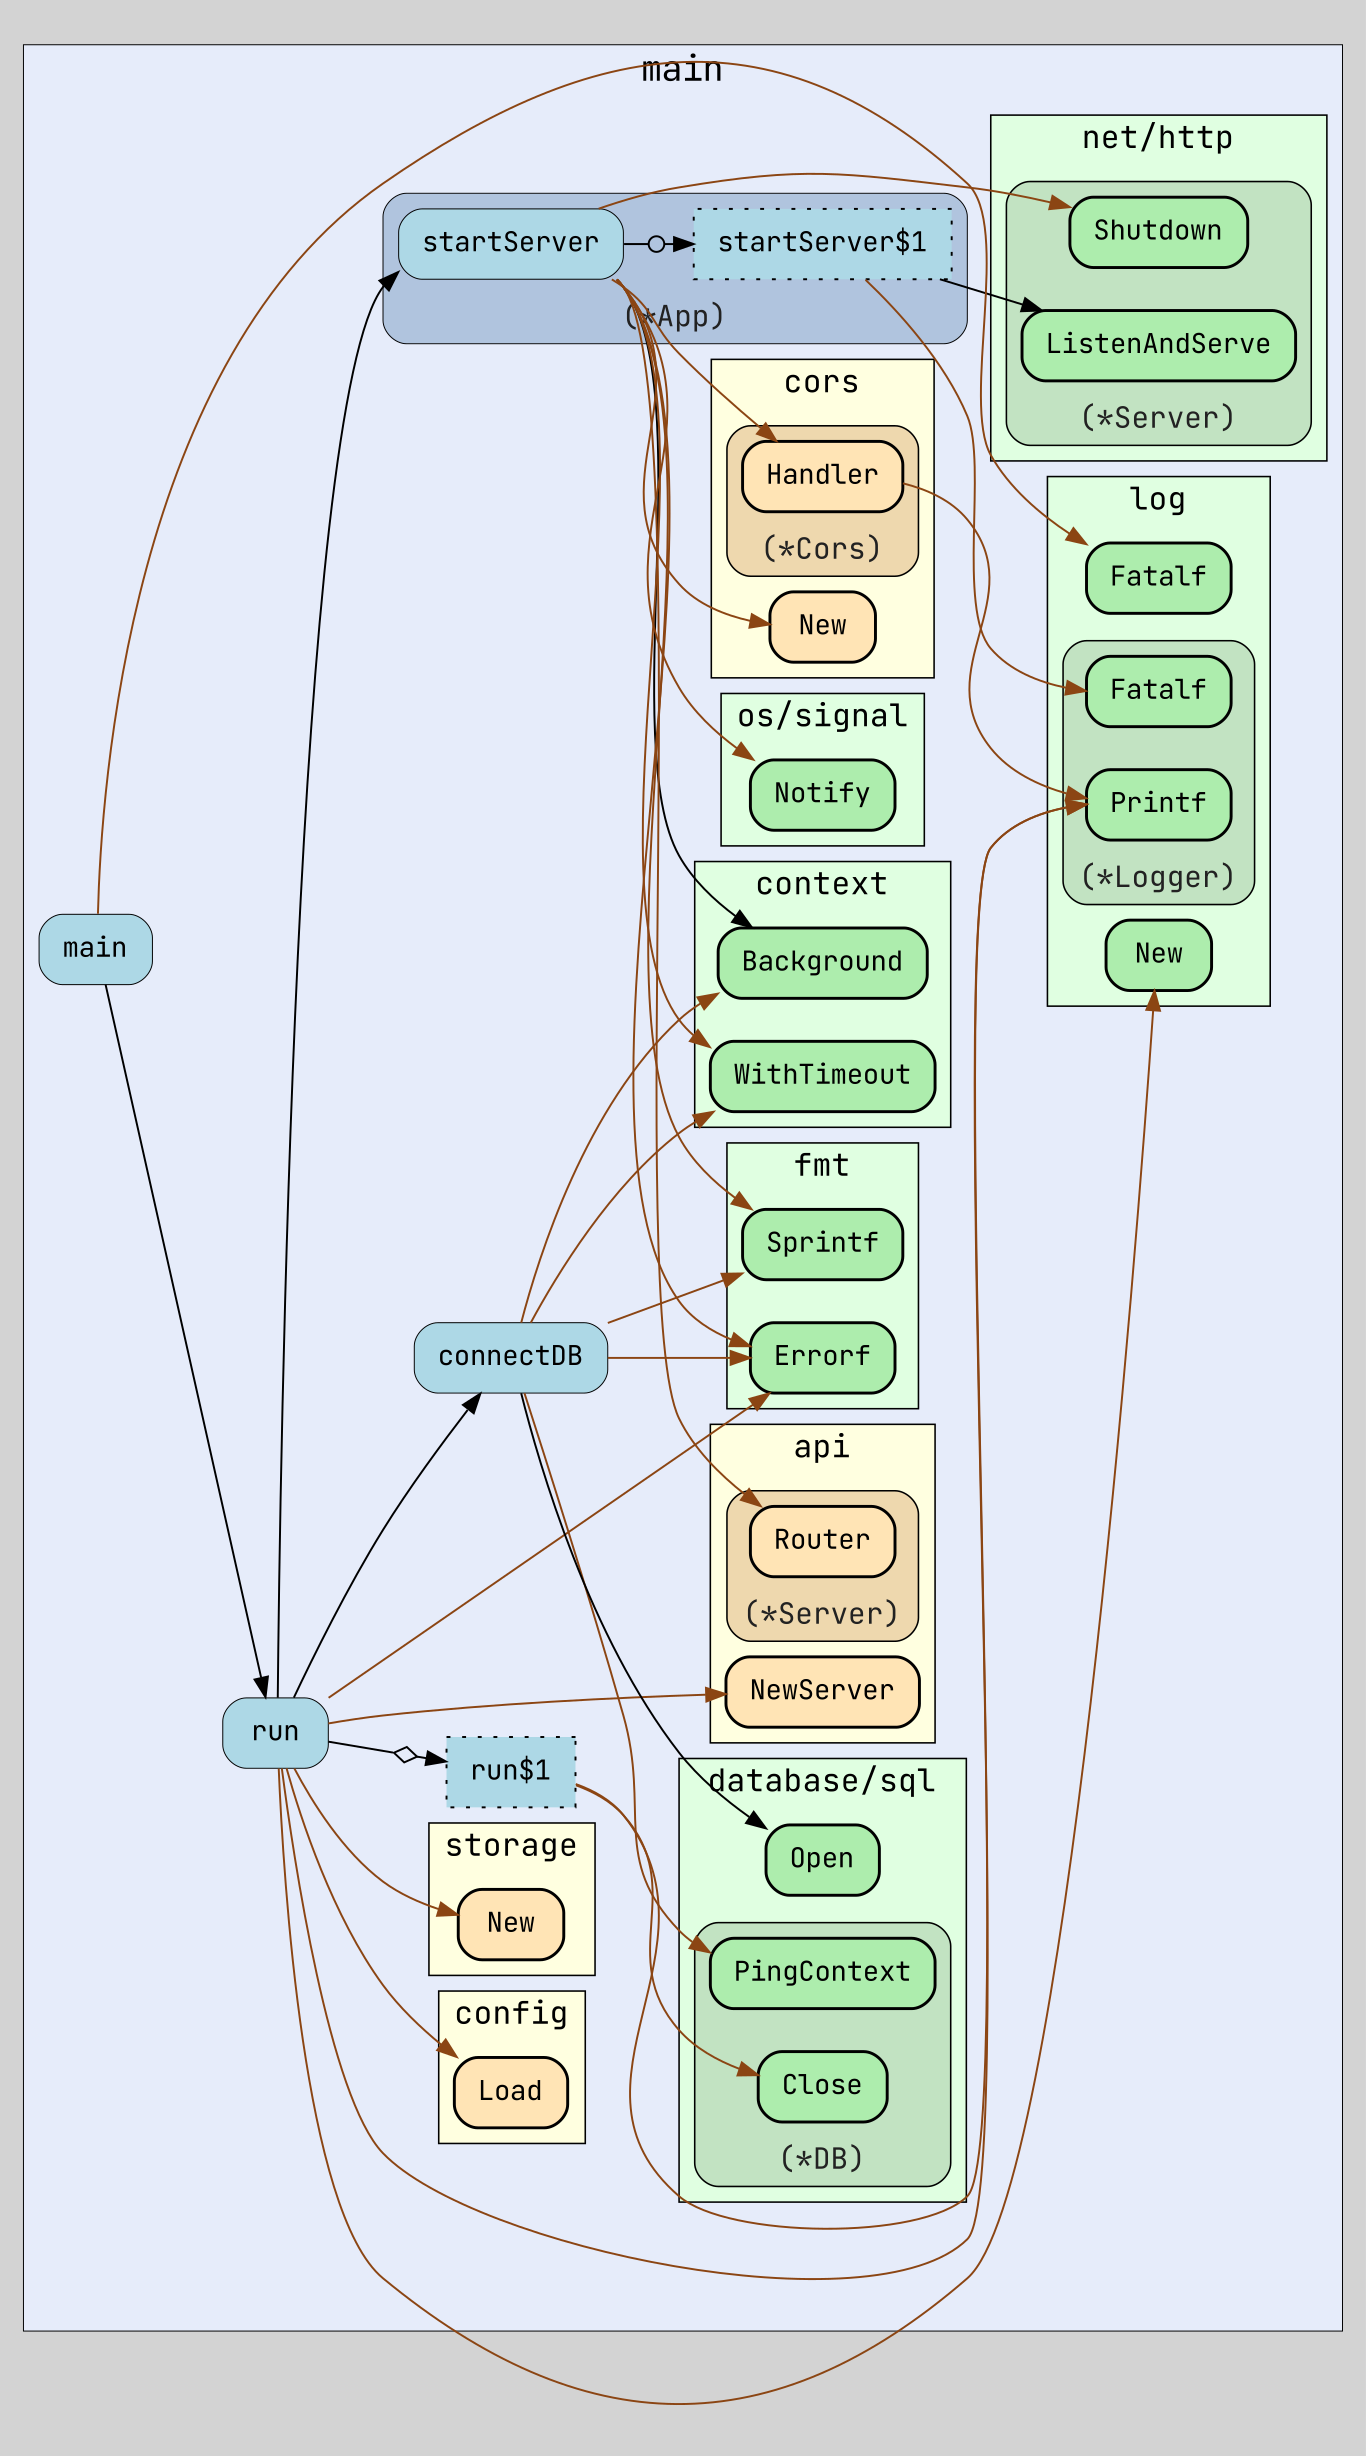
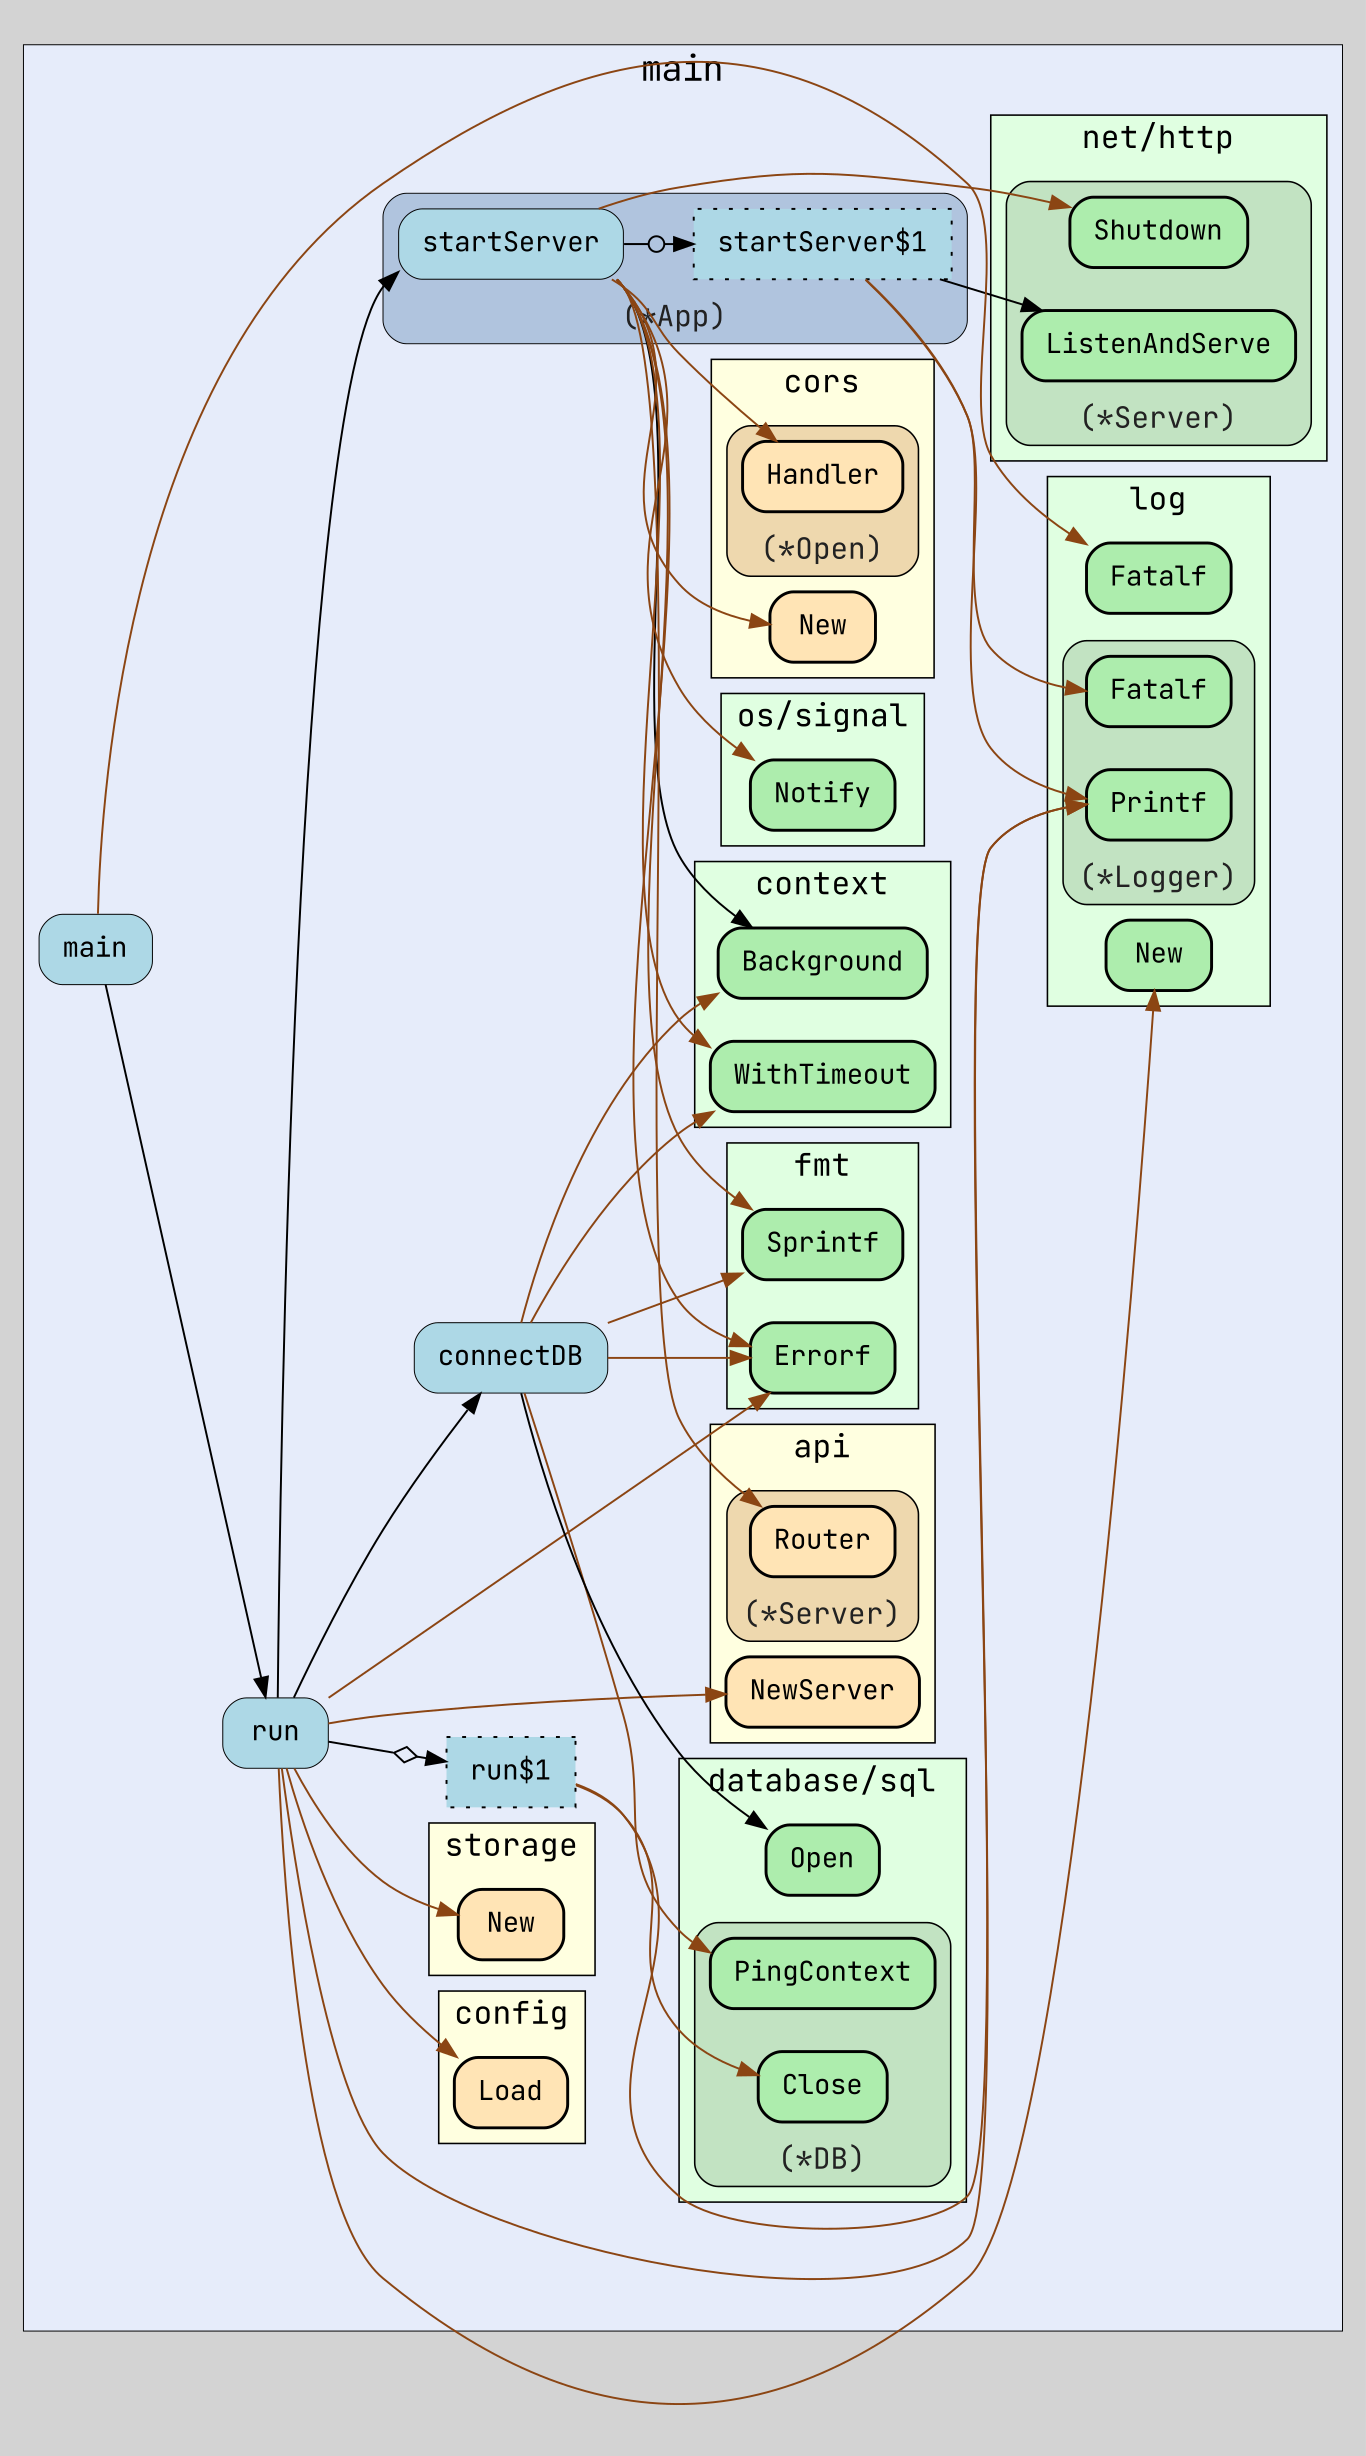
cluster "(*Cors)": label "(*Cors)" -> "(*Open)"
edge "Handler" -> "Printf": now "startServer$1" -> "Printf"
